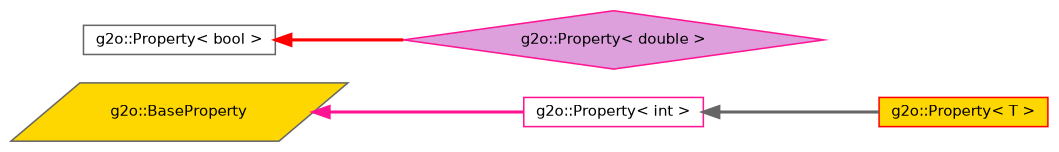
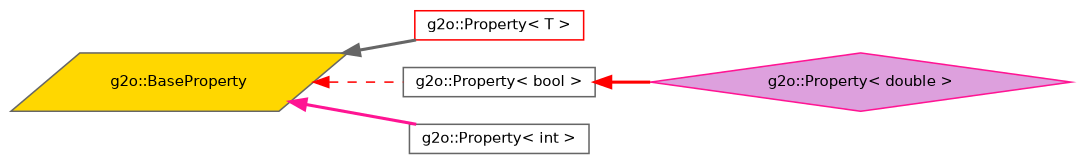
edge "g2o::Property< bool >" -> "g2o::BaseProperty": added
node "g2o::Property< int >": color deeppink -> gray40
edge "g2o::Property< T >" -> "g2o::Property< int >": now "g2o::Property< T >" -> "g2o::BaseProperty"
node "g2o::Property< T >": fillcolor gold -> white
